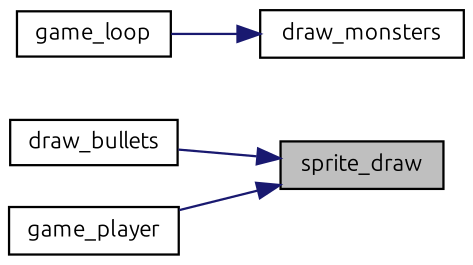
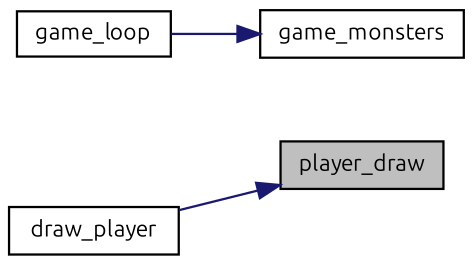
node "draw_monsters": label "draw_monsters" -> "game_monsters"
node "draw_bullets": removed
node "sprite_draw": label "sprite_draw" -> "player_draw"
node "game_player": label "game_player" -> "draw_player"
